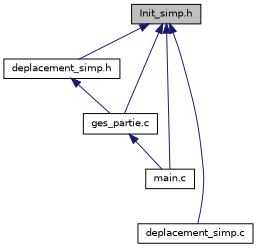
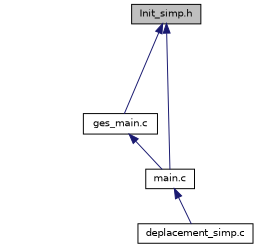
node "deplacement_simp.h": removed
node "ges_partie.c": label "ges_partie.c" -> "ges_main.c"
edge "deplacement_simp.c" -> "Init_simp.h": now "deplacement_simp.c" -> "main.c"
